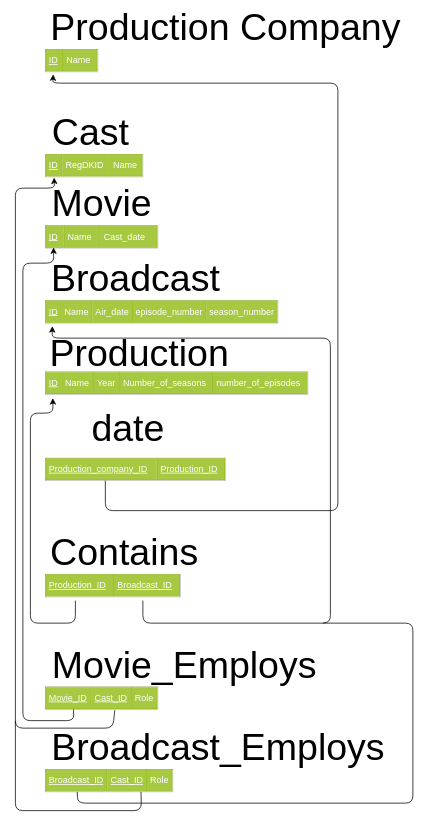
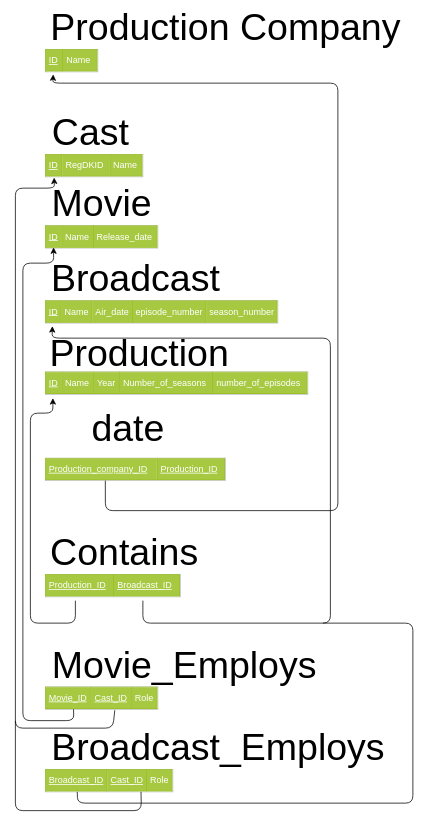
node "ID Name Cast_date": label "ID Name Cast_date" -> "ID Name Release_date"
